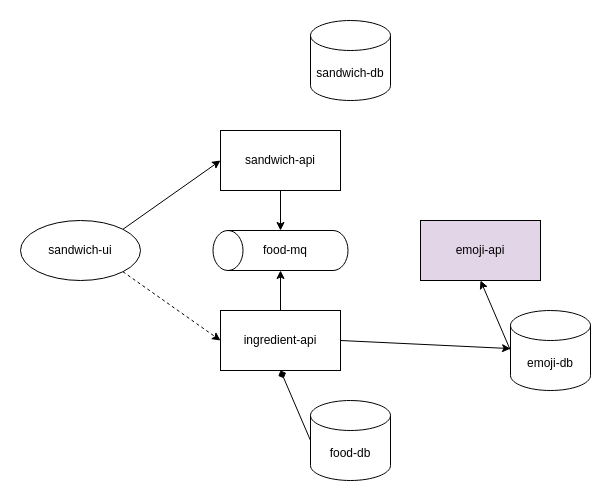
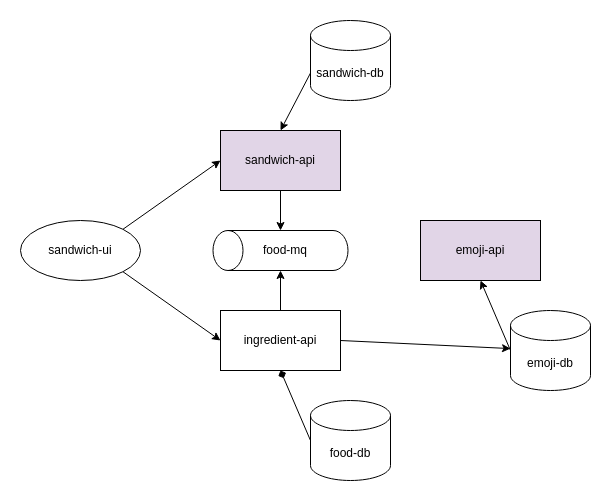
edge "sandwich-db" -> "sandwich-api": added
node "sandwich-api": fillcolor #ffffff -> #e1d5e7
edge "sandwich-ui" -> "ingredient-api": style dashed -> solid
